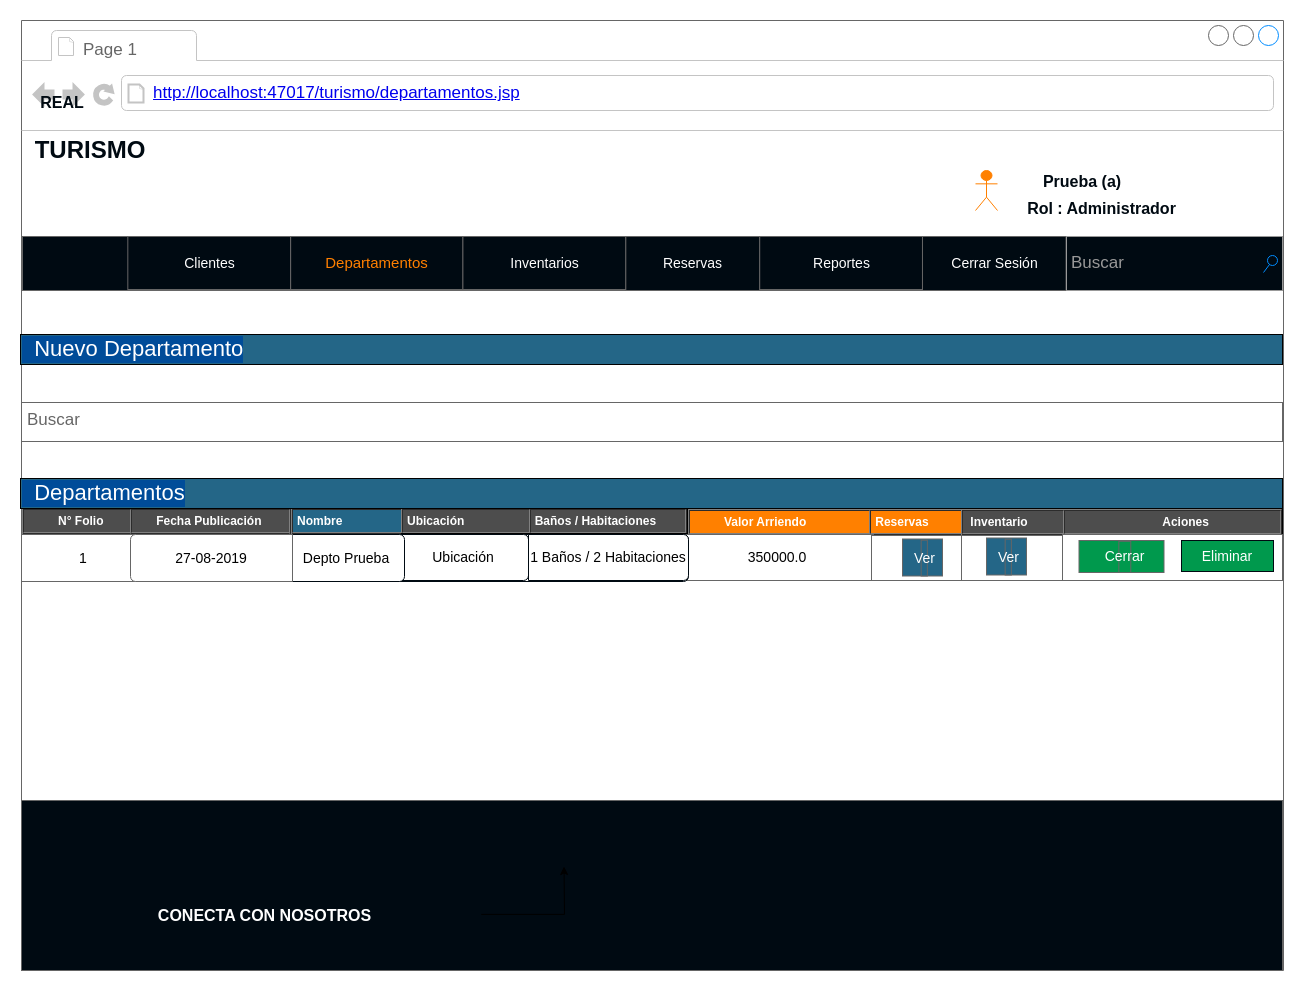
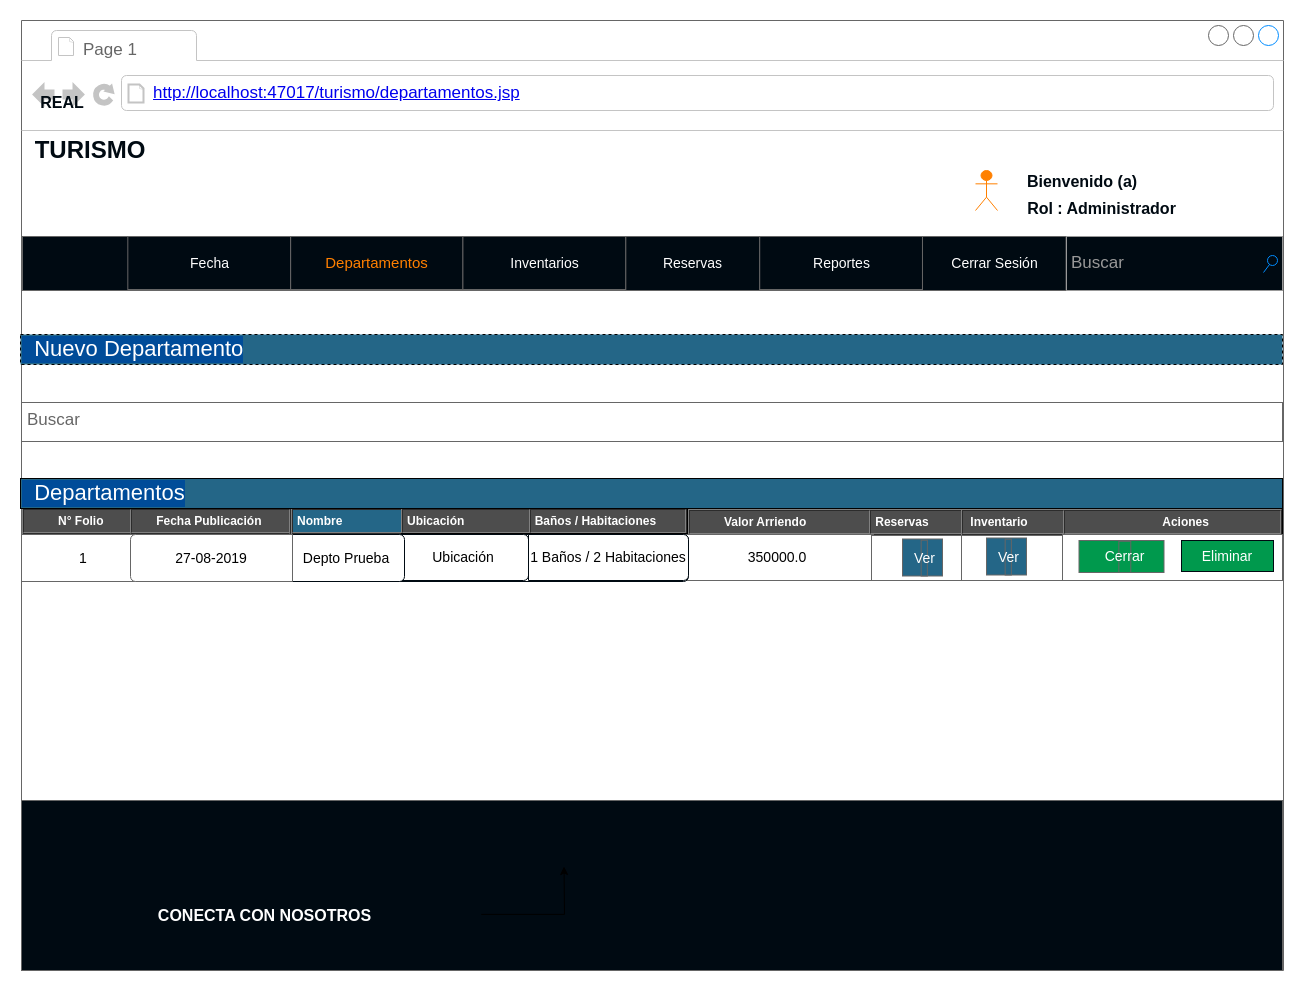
node "Prueba (a)": label "Prueba (a)" -> "Bienvenido (a)"
node "Clientes": label "Clientes" -> "Fecha"
node "Nuevo Departamento": style solid -> dashed
node "Valor ArriendoReservas row 1, cell 1 row 1, cell 2": fillcolor #ff8000 -> #4d4d4d
